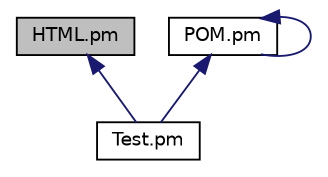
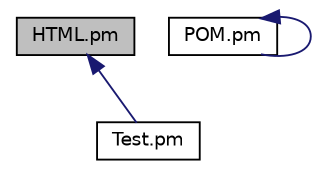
edge "Test.pm" -> "POM.pm": removed
